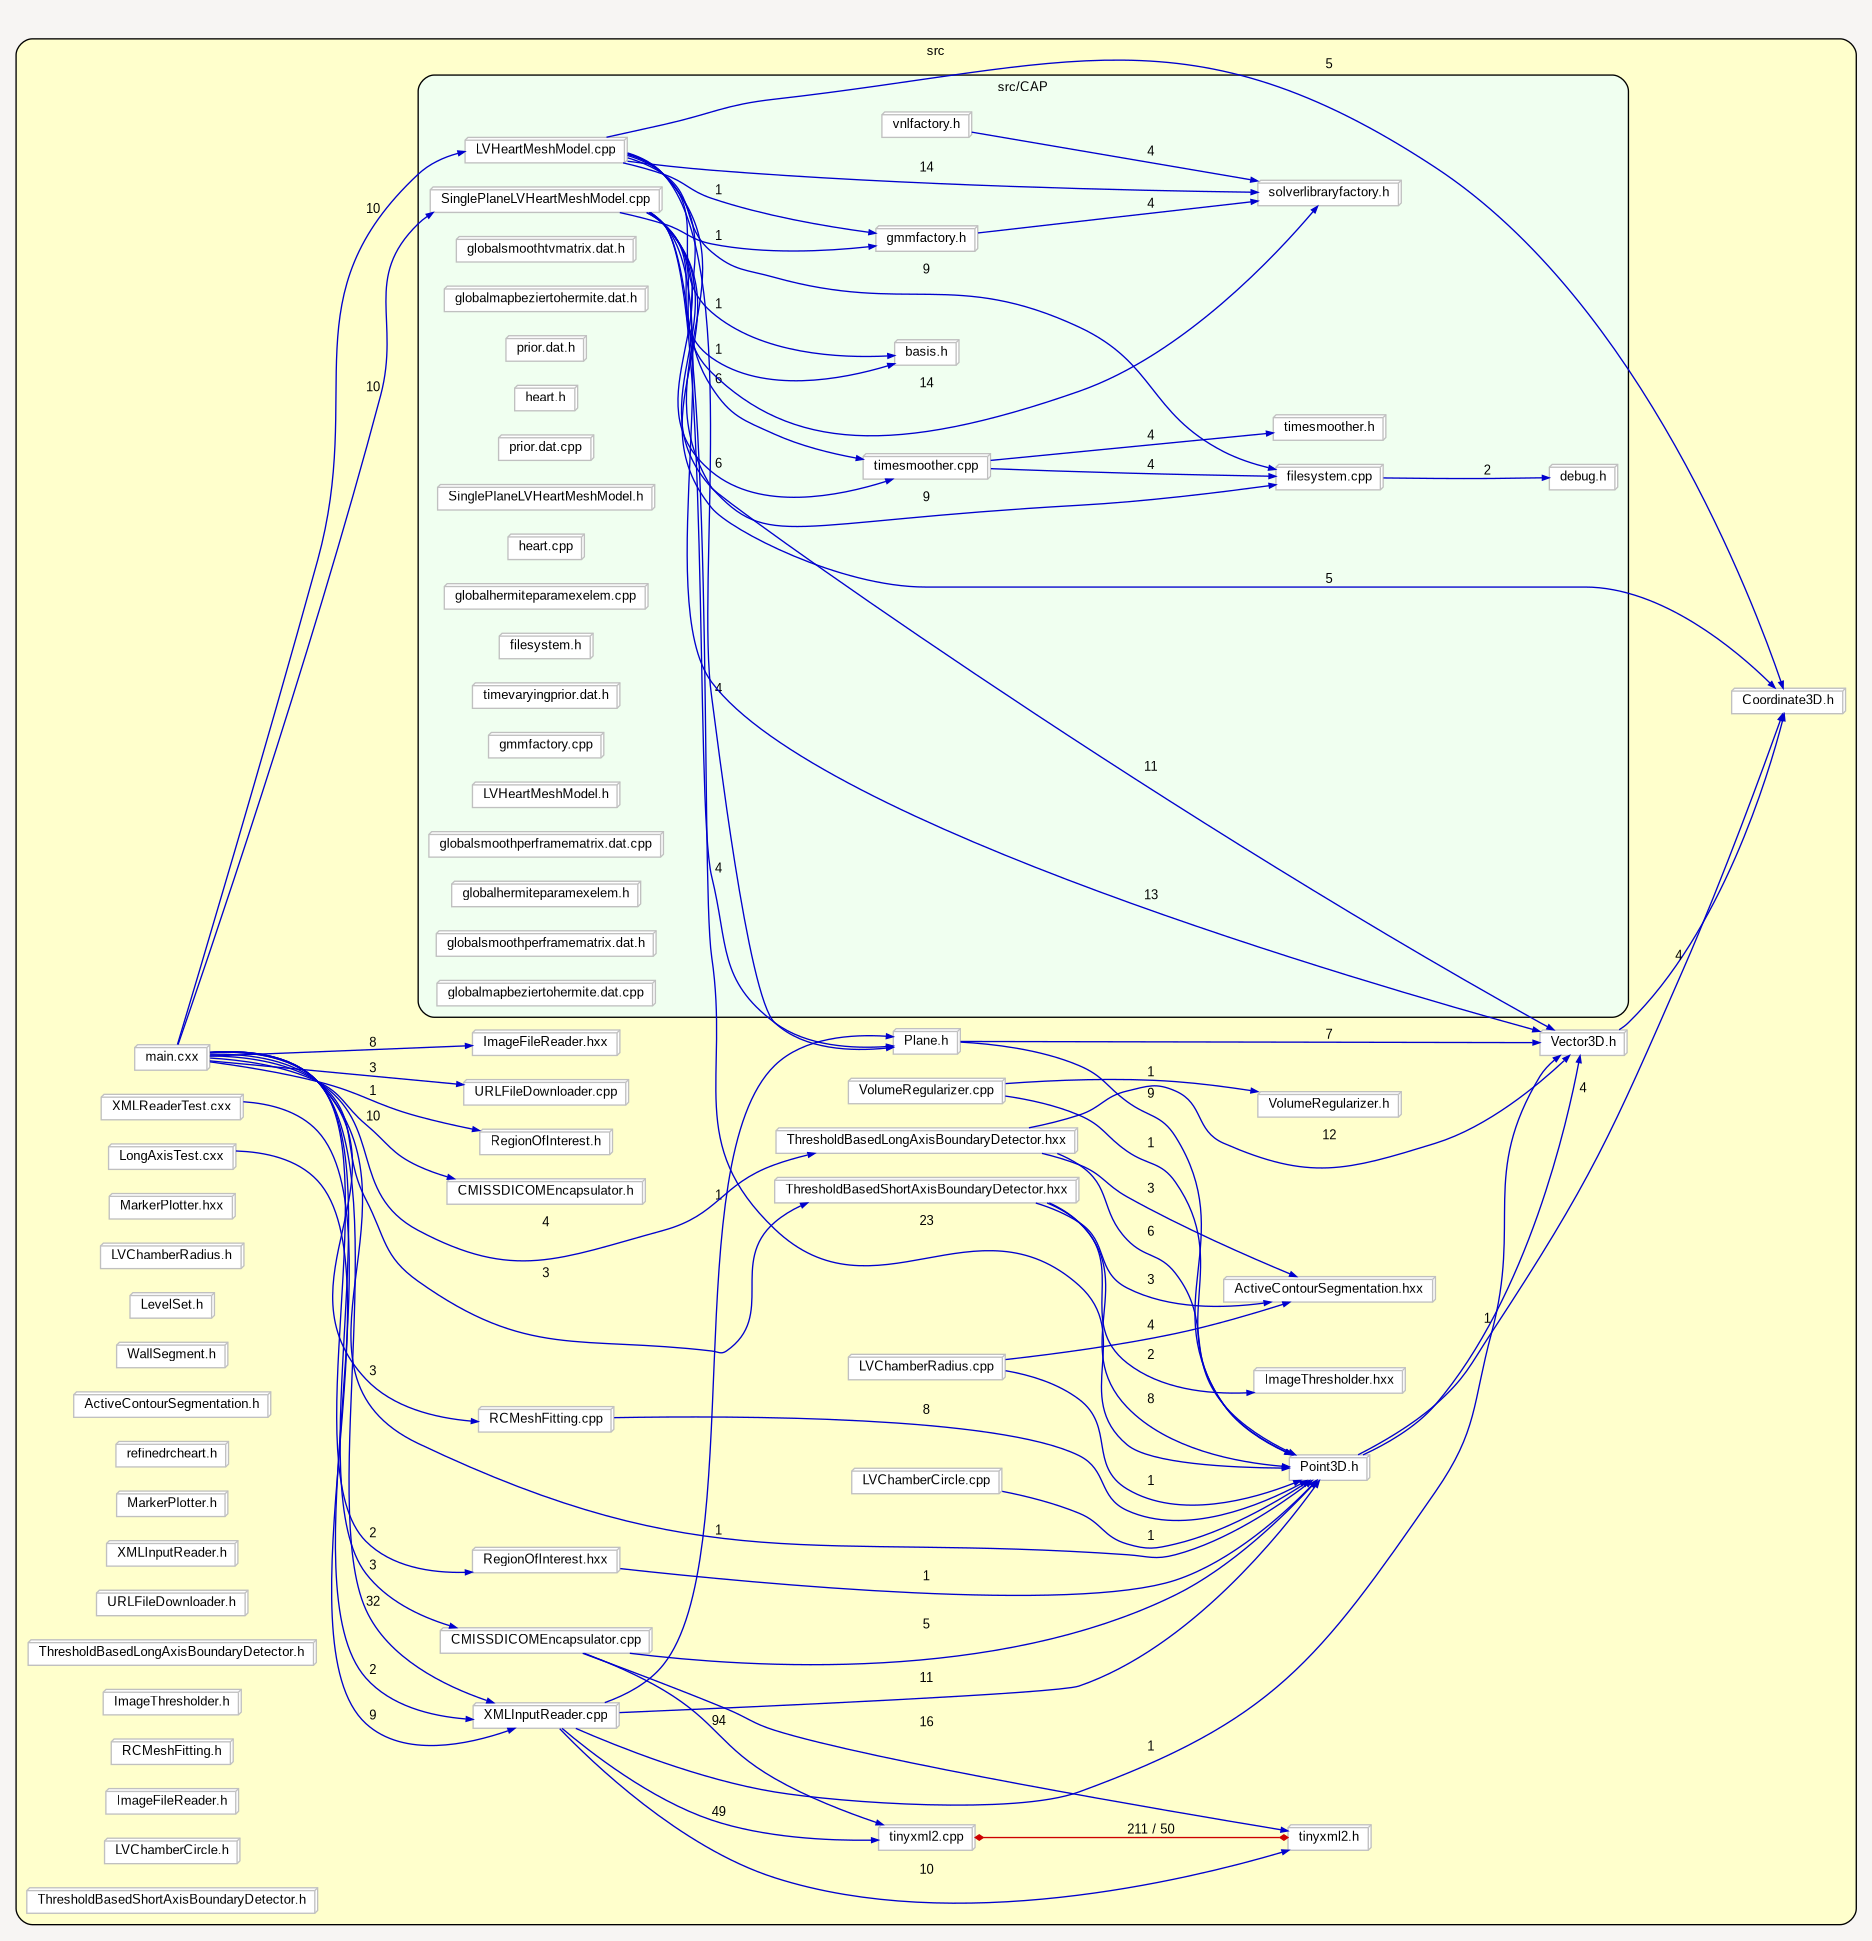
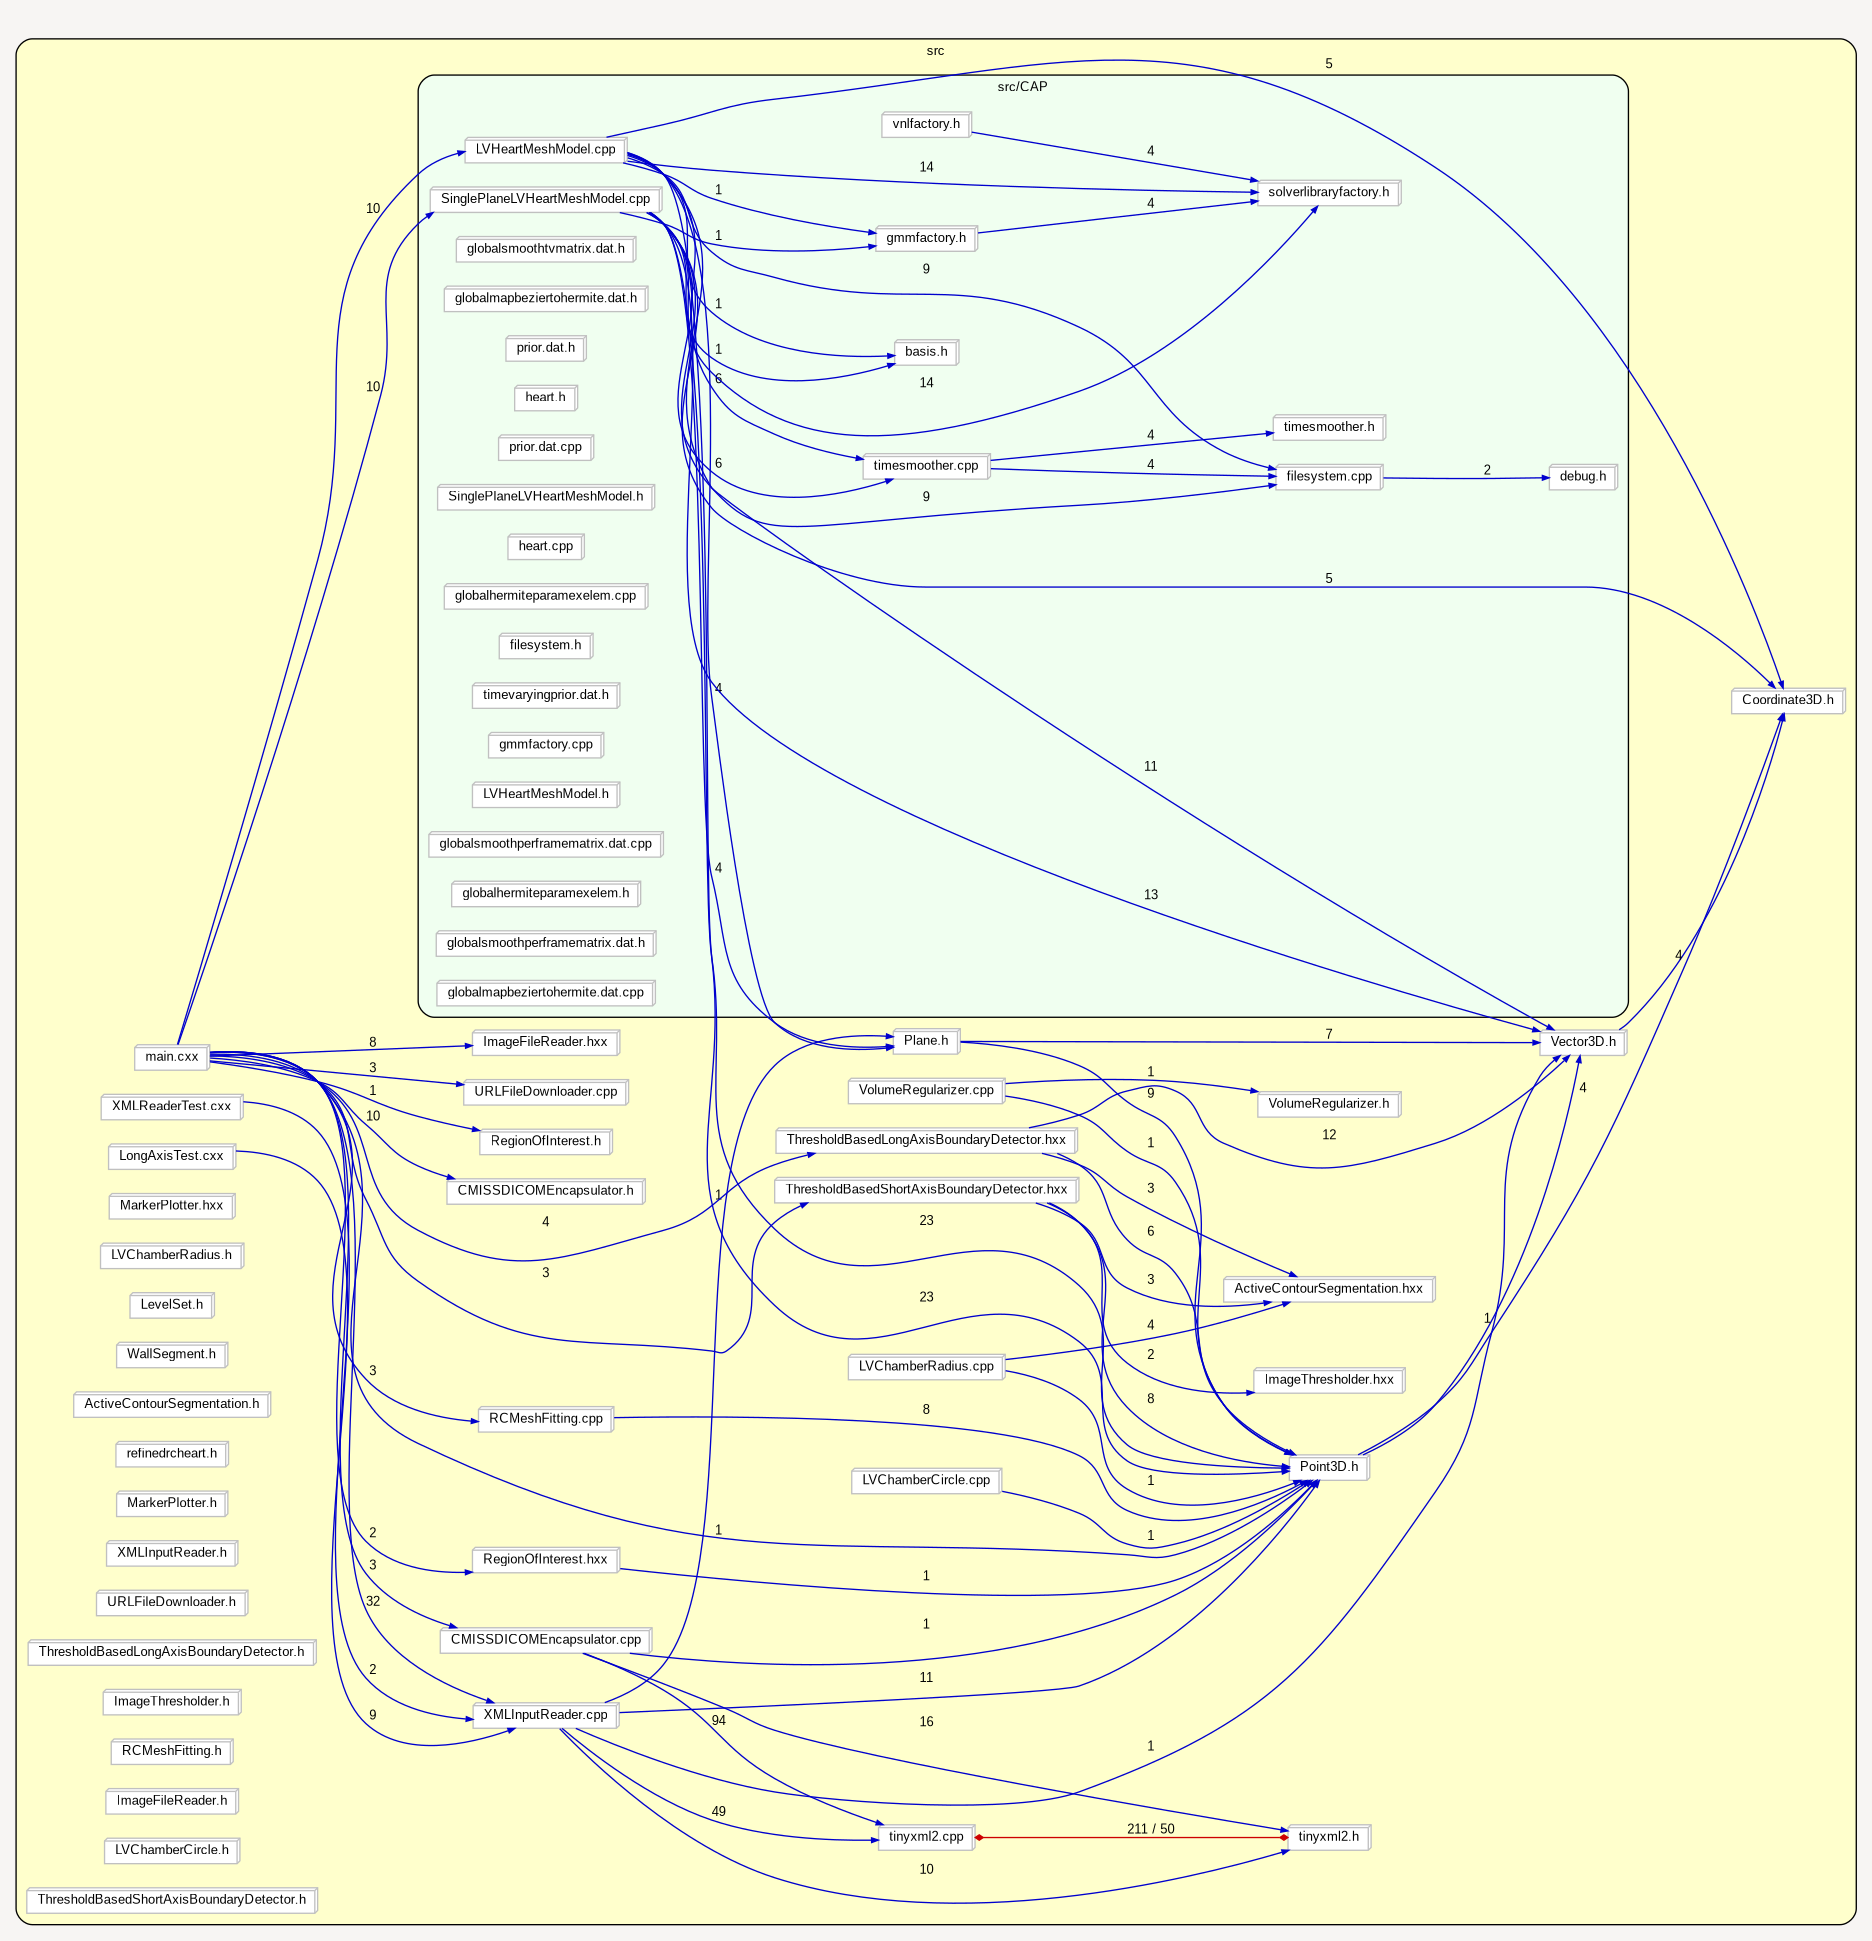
edge "LVHeartMeshModel.cpp" -> "Point3D.h": added, label "23"
edge "CMISSDICOMEncapsulator.cpp" -> "Point3D.h": label "5" -> "1"
